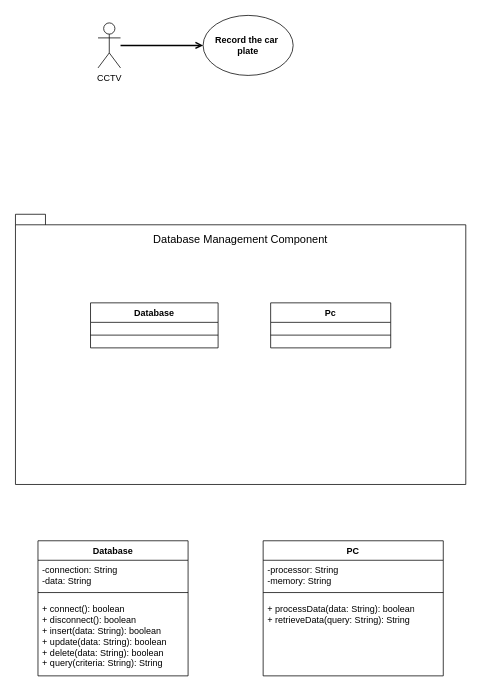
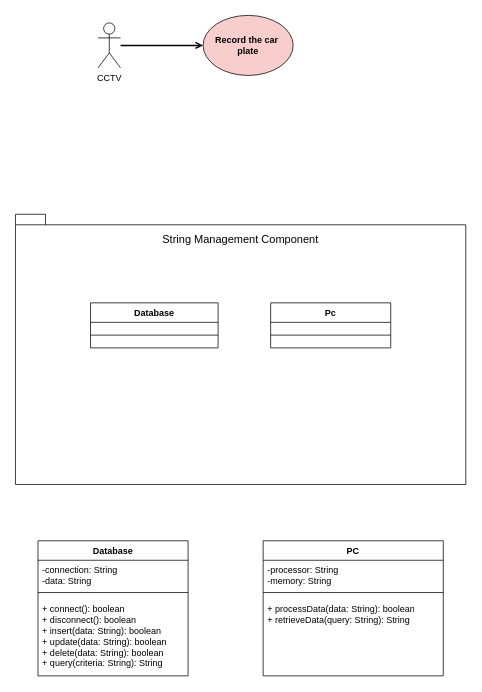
node "Record the car plate": fillcolor #ffffff -> #f8cecc
node "Database Management Component": label "Database Management Component" -> "String Management Component"
